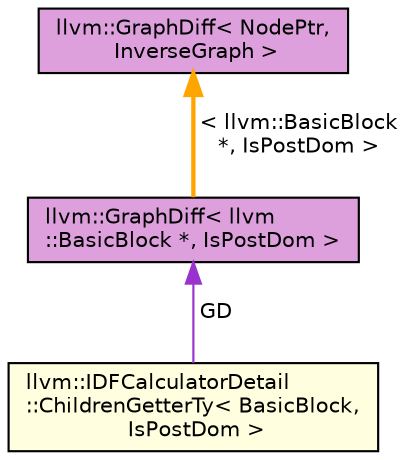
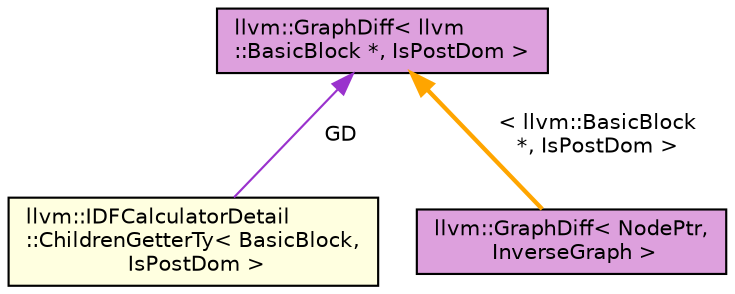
edge "llvm::GraphDiff< llvm ::BasicBlock *, IsPostDom >" -> "llvm::GraphDiff< NodePtr, InverseGraph >": reversed
